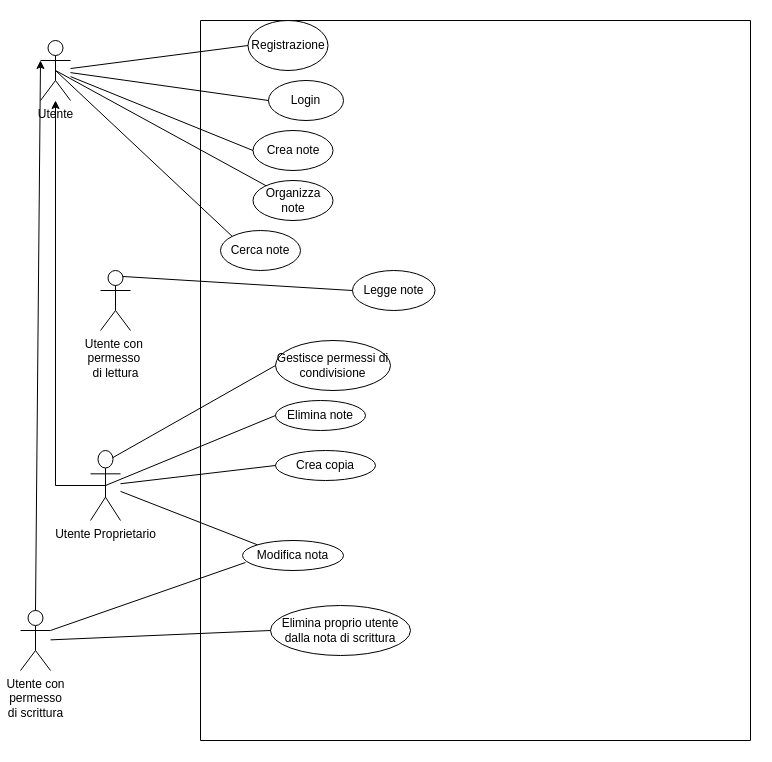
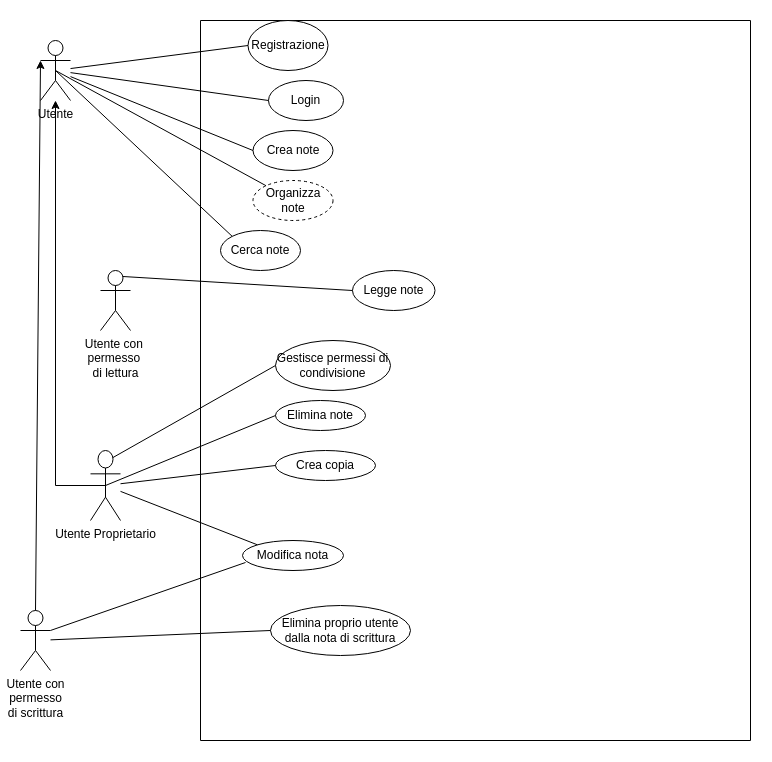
node "Organizza note": style solid -> dashed
